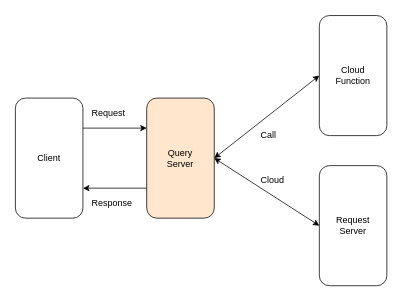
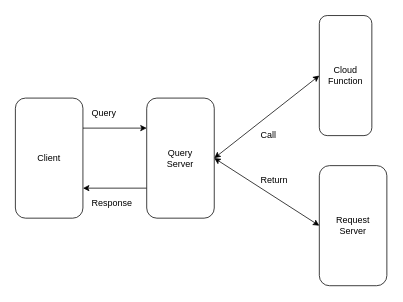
node "Cloud Function": size 68x120 -> 53x120
node "Request": label "Request" -> "Query"
node "Query Server": fillcolor #ffe6cc -> #ffffff
node "Cloud": label "Cloud" -> "Return"
